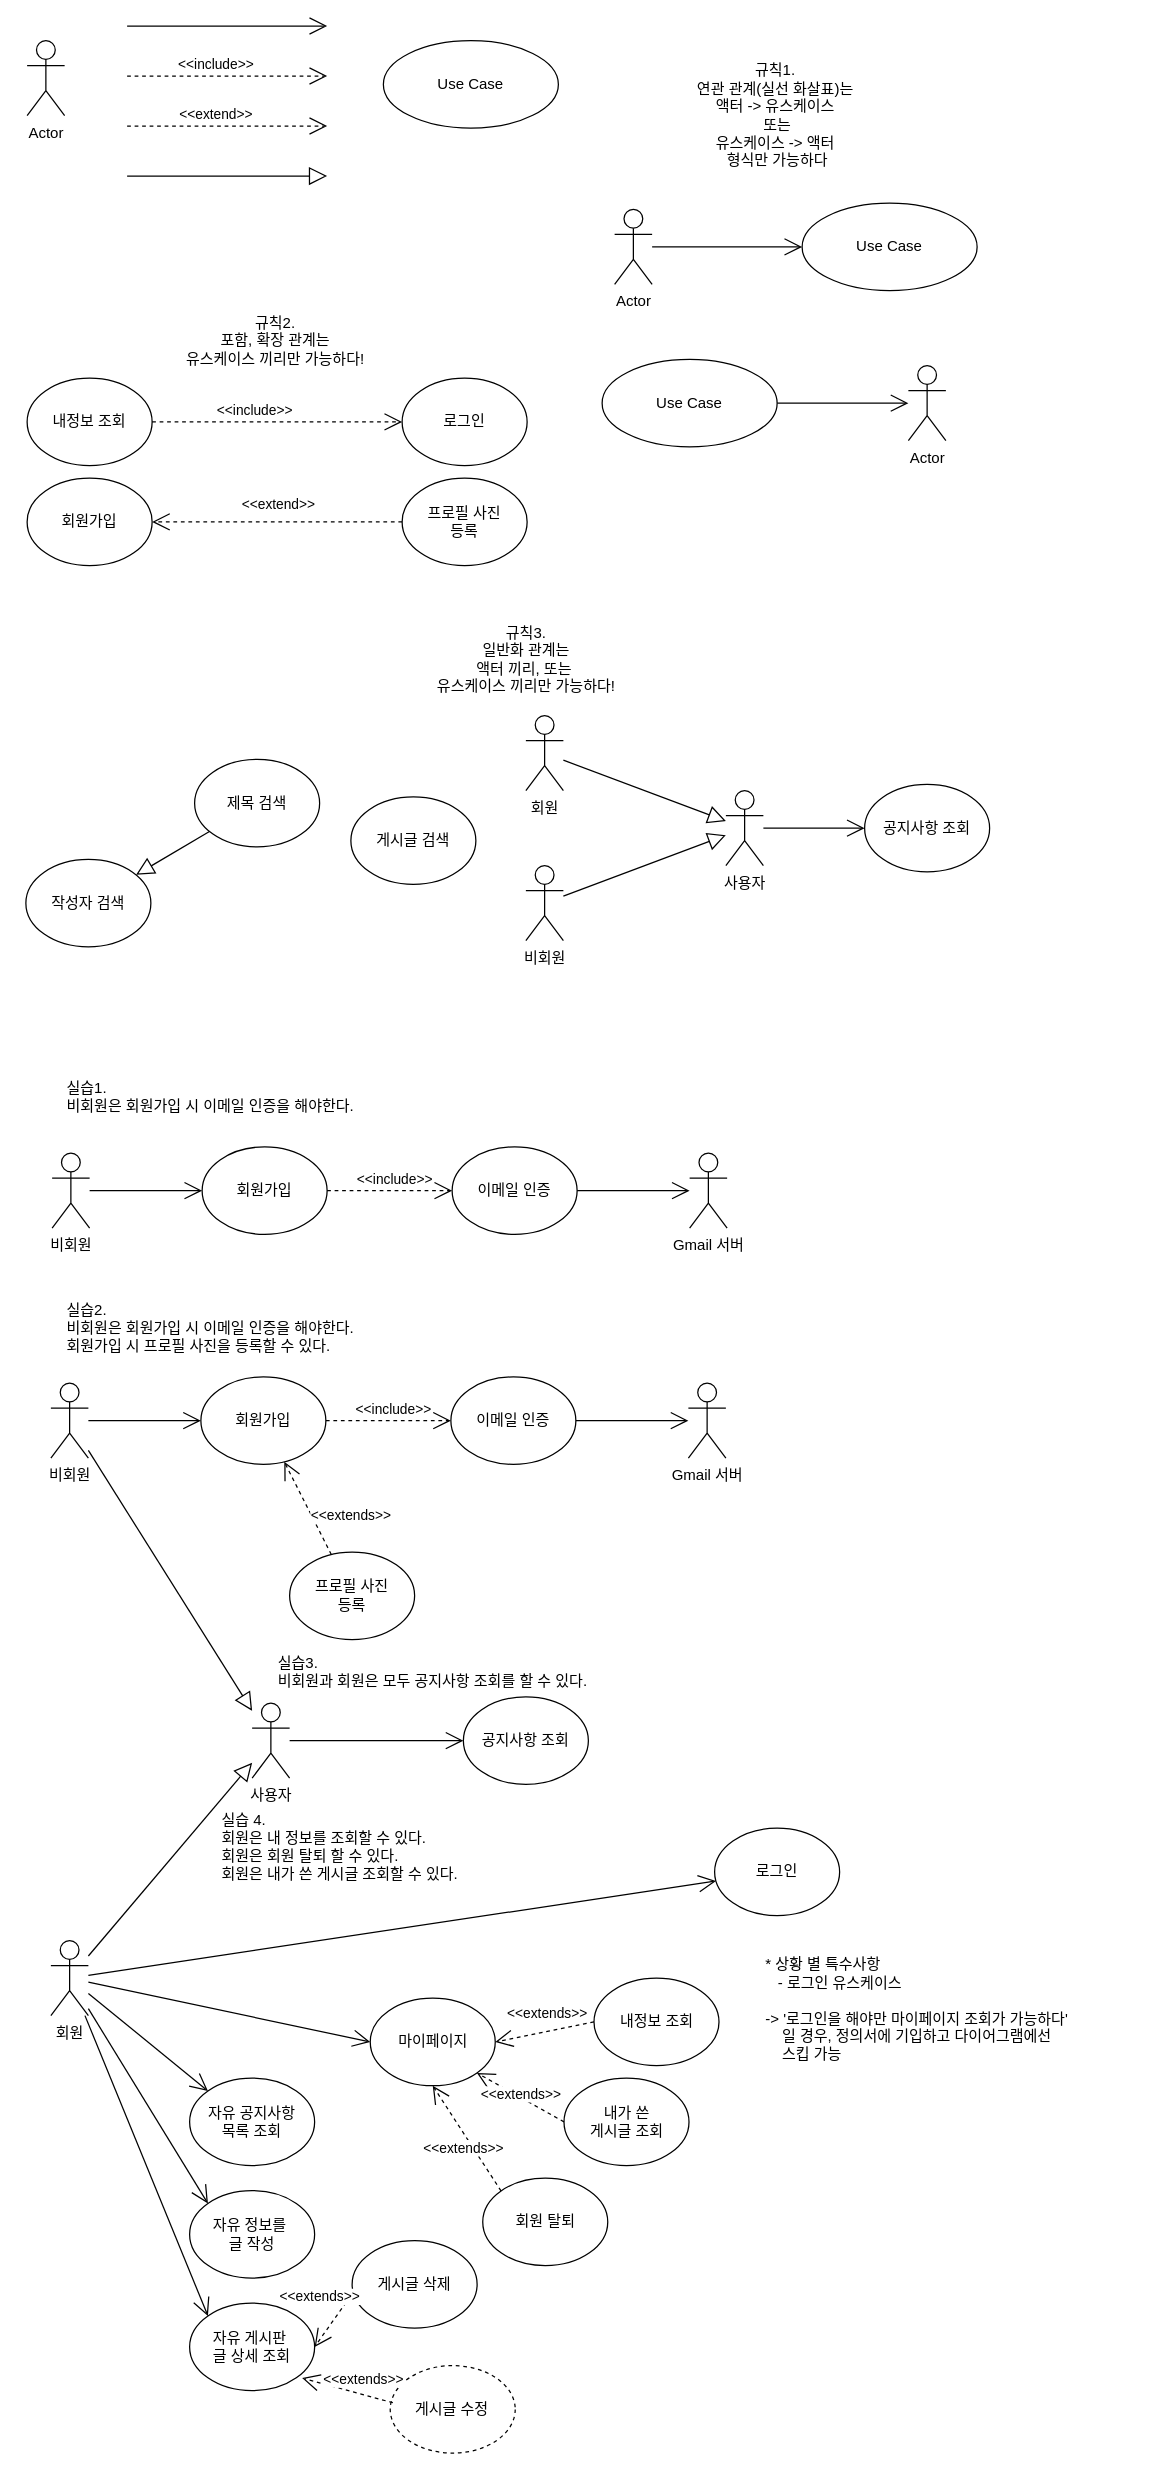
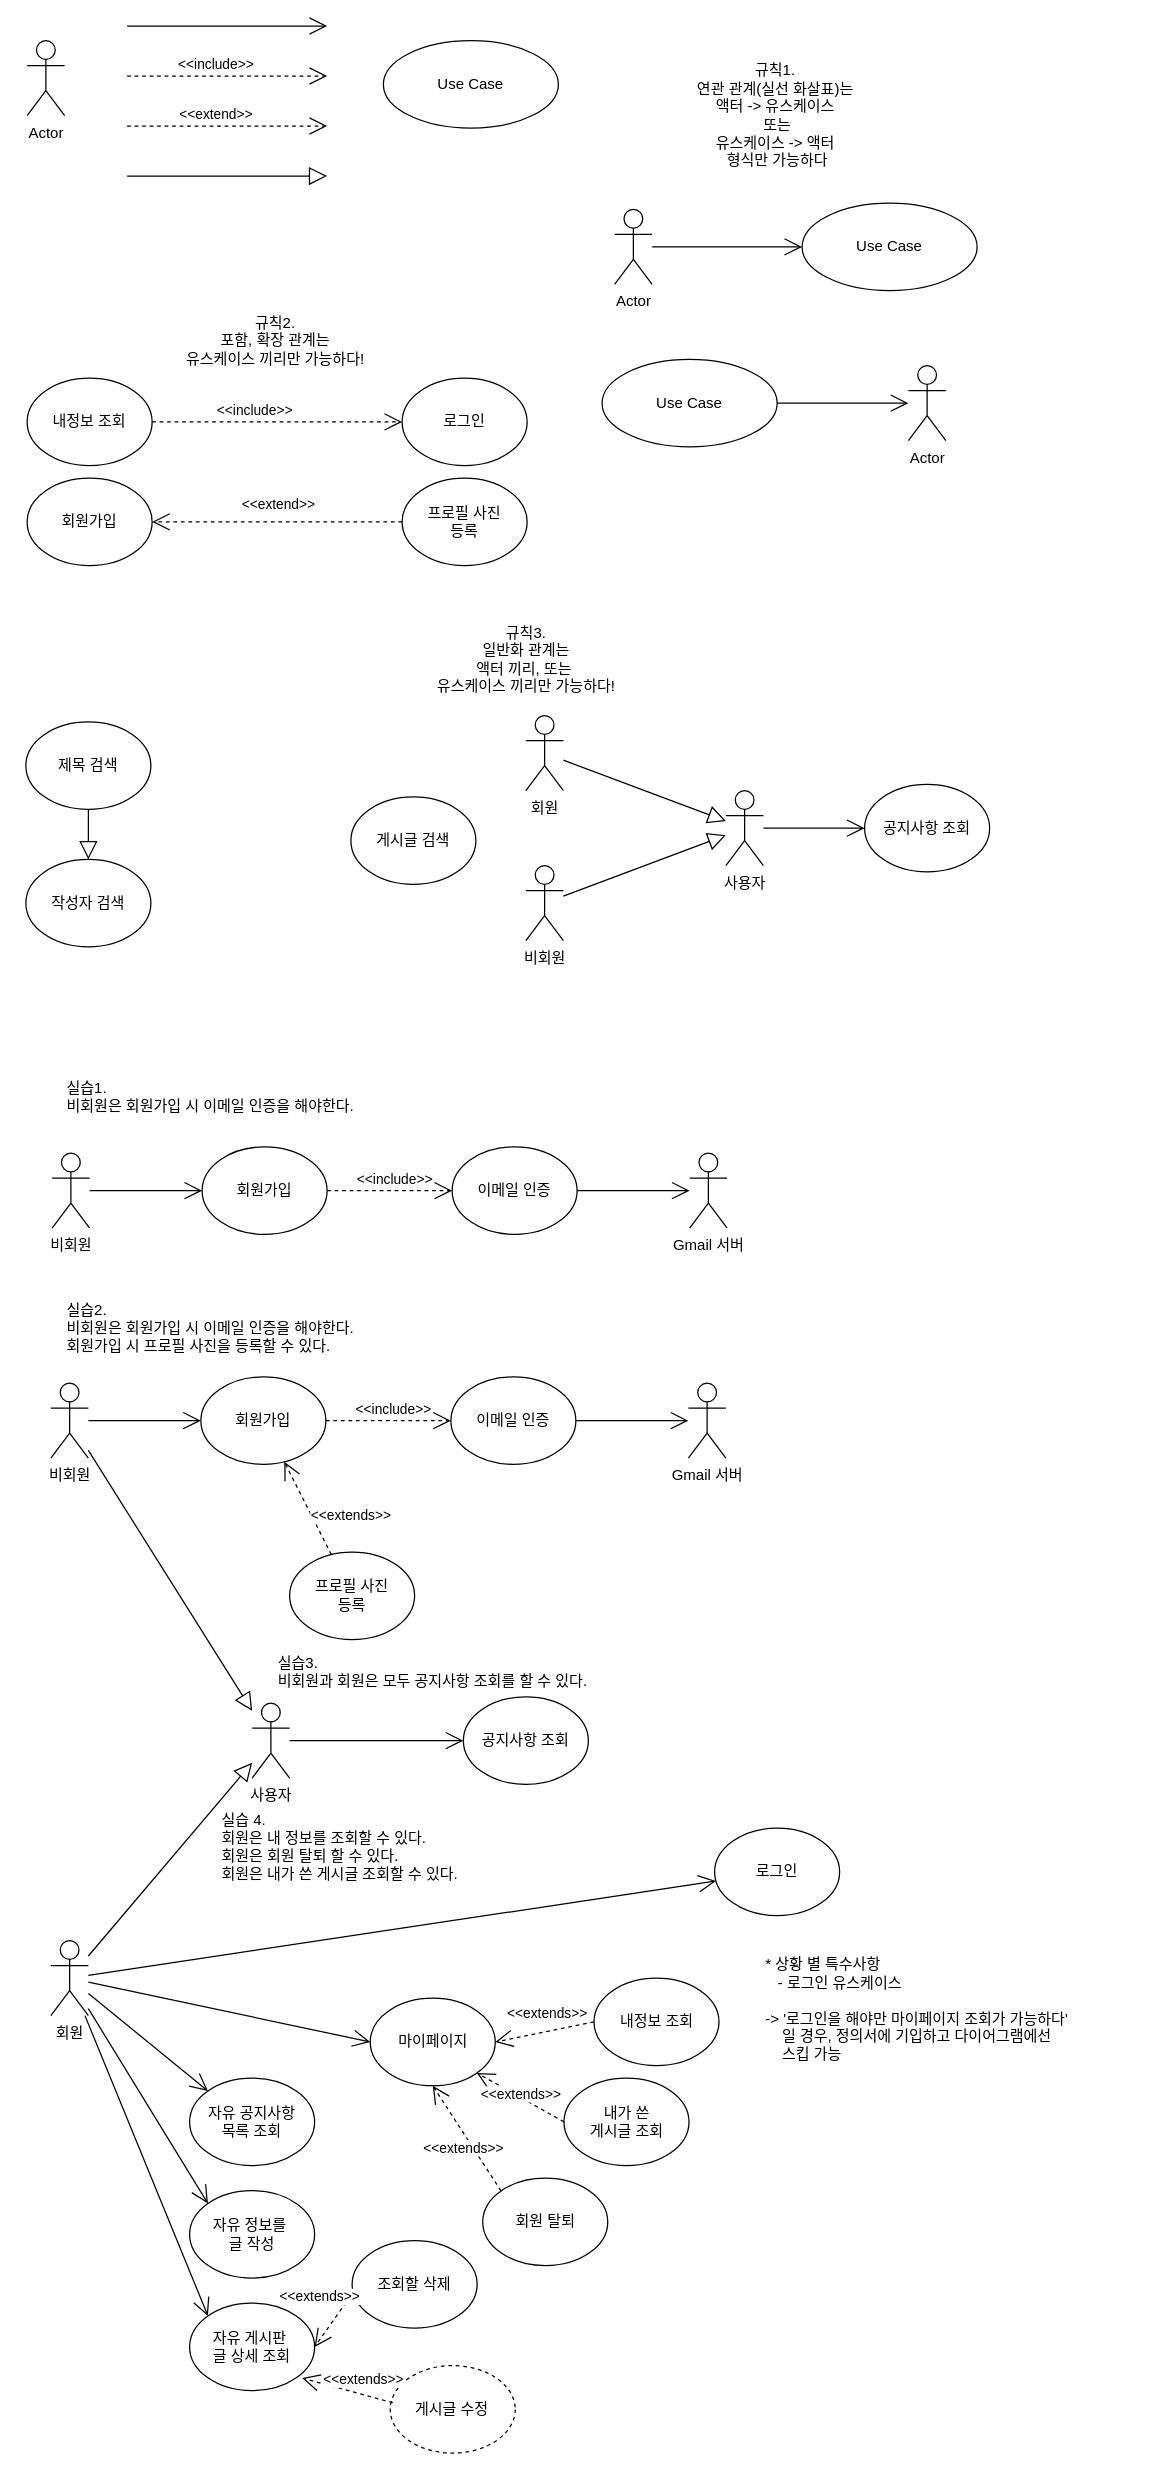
node "제목 검색": moved (257, 803) -> (88, 766)
node "게시글 삭제": label "게시글 삭제" -> "조회할 삭제"
